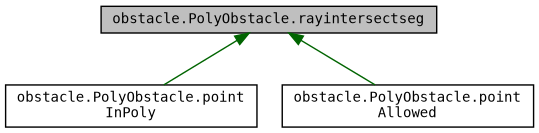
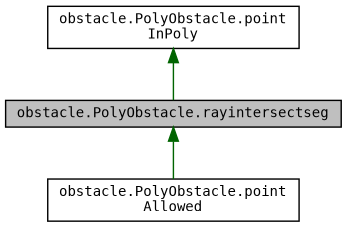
edge "obstacle.PolyObstacle.point InPoly" -> "obstacle.PolyObstacle.rayintersectseg": reversed
